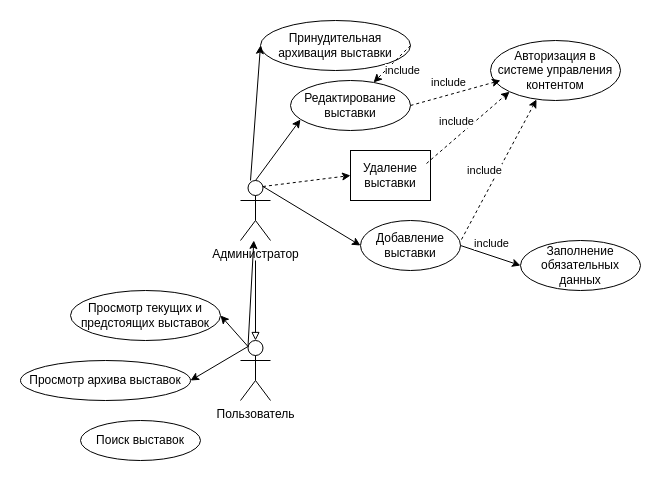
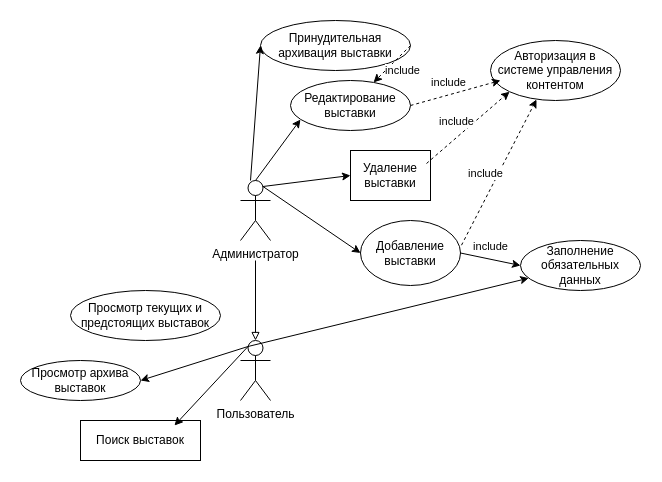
edge "Администратор" -> "Удаление выставки": style dashed -> solid
node "Добавление выставки": size 100x50 -> 100x65
edge "Пользователь" -> "Администратор": now "Пользователь" -> "Поиск выставок"
edge "Пользователь" -> "Просмотр текущих и предстоящих выставок": now "Пользователь" -> "Заполнение обязательных данных"
node "Просмотр архива выставок": size 170x40 -> 120x40
node "Поиск выставок": shape ellipse -> rectangle
